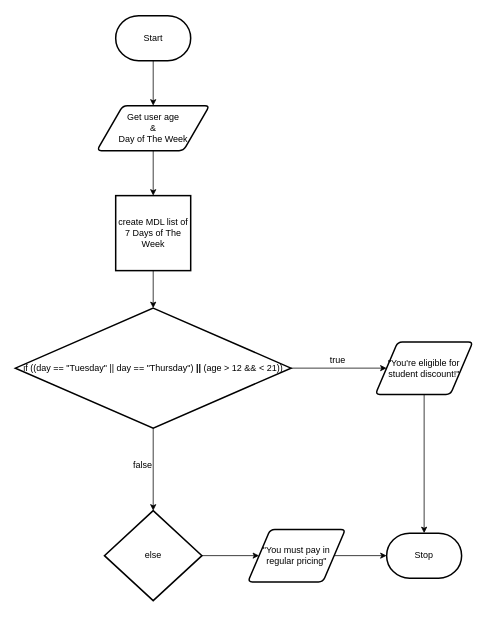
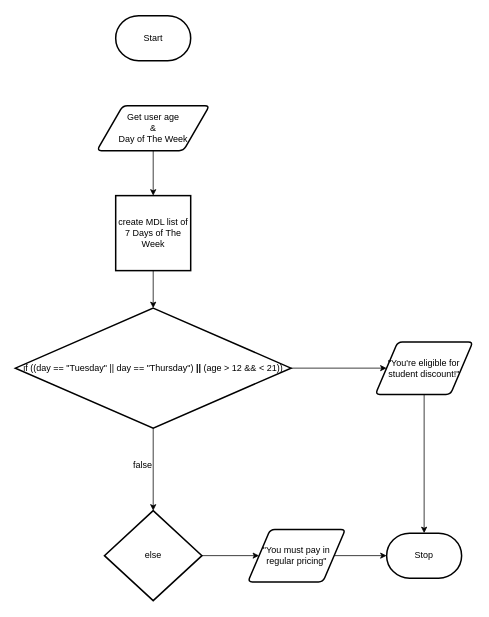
edge "Start" -> "Get user age & Day of The Week": removed
node "true": removed
